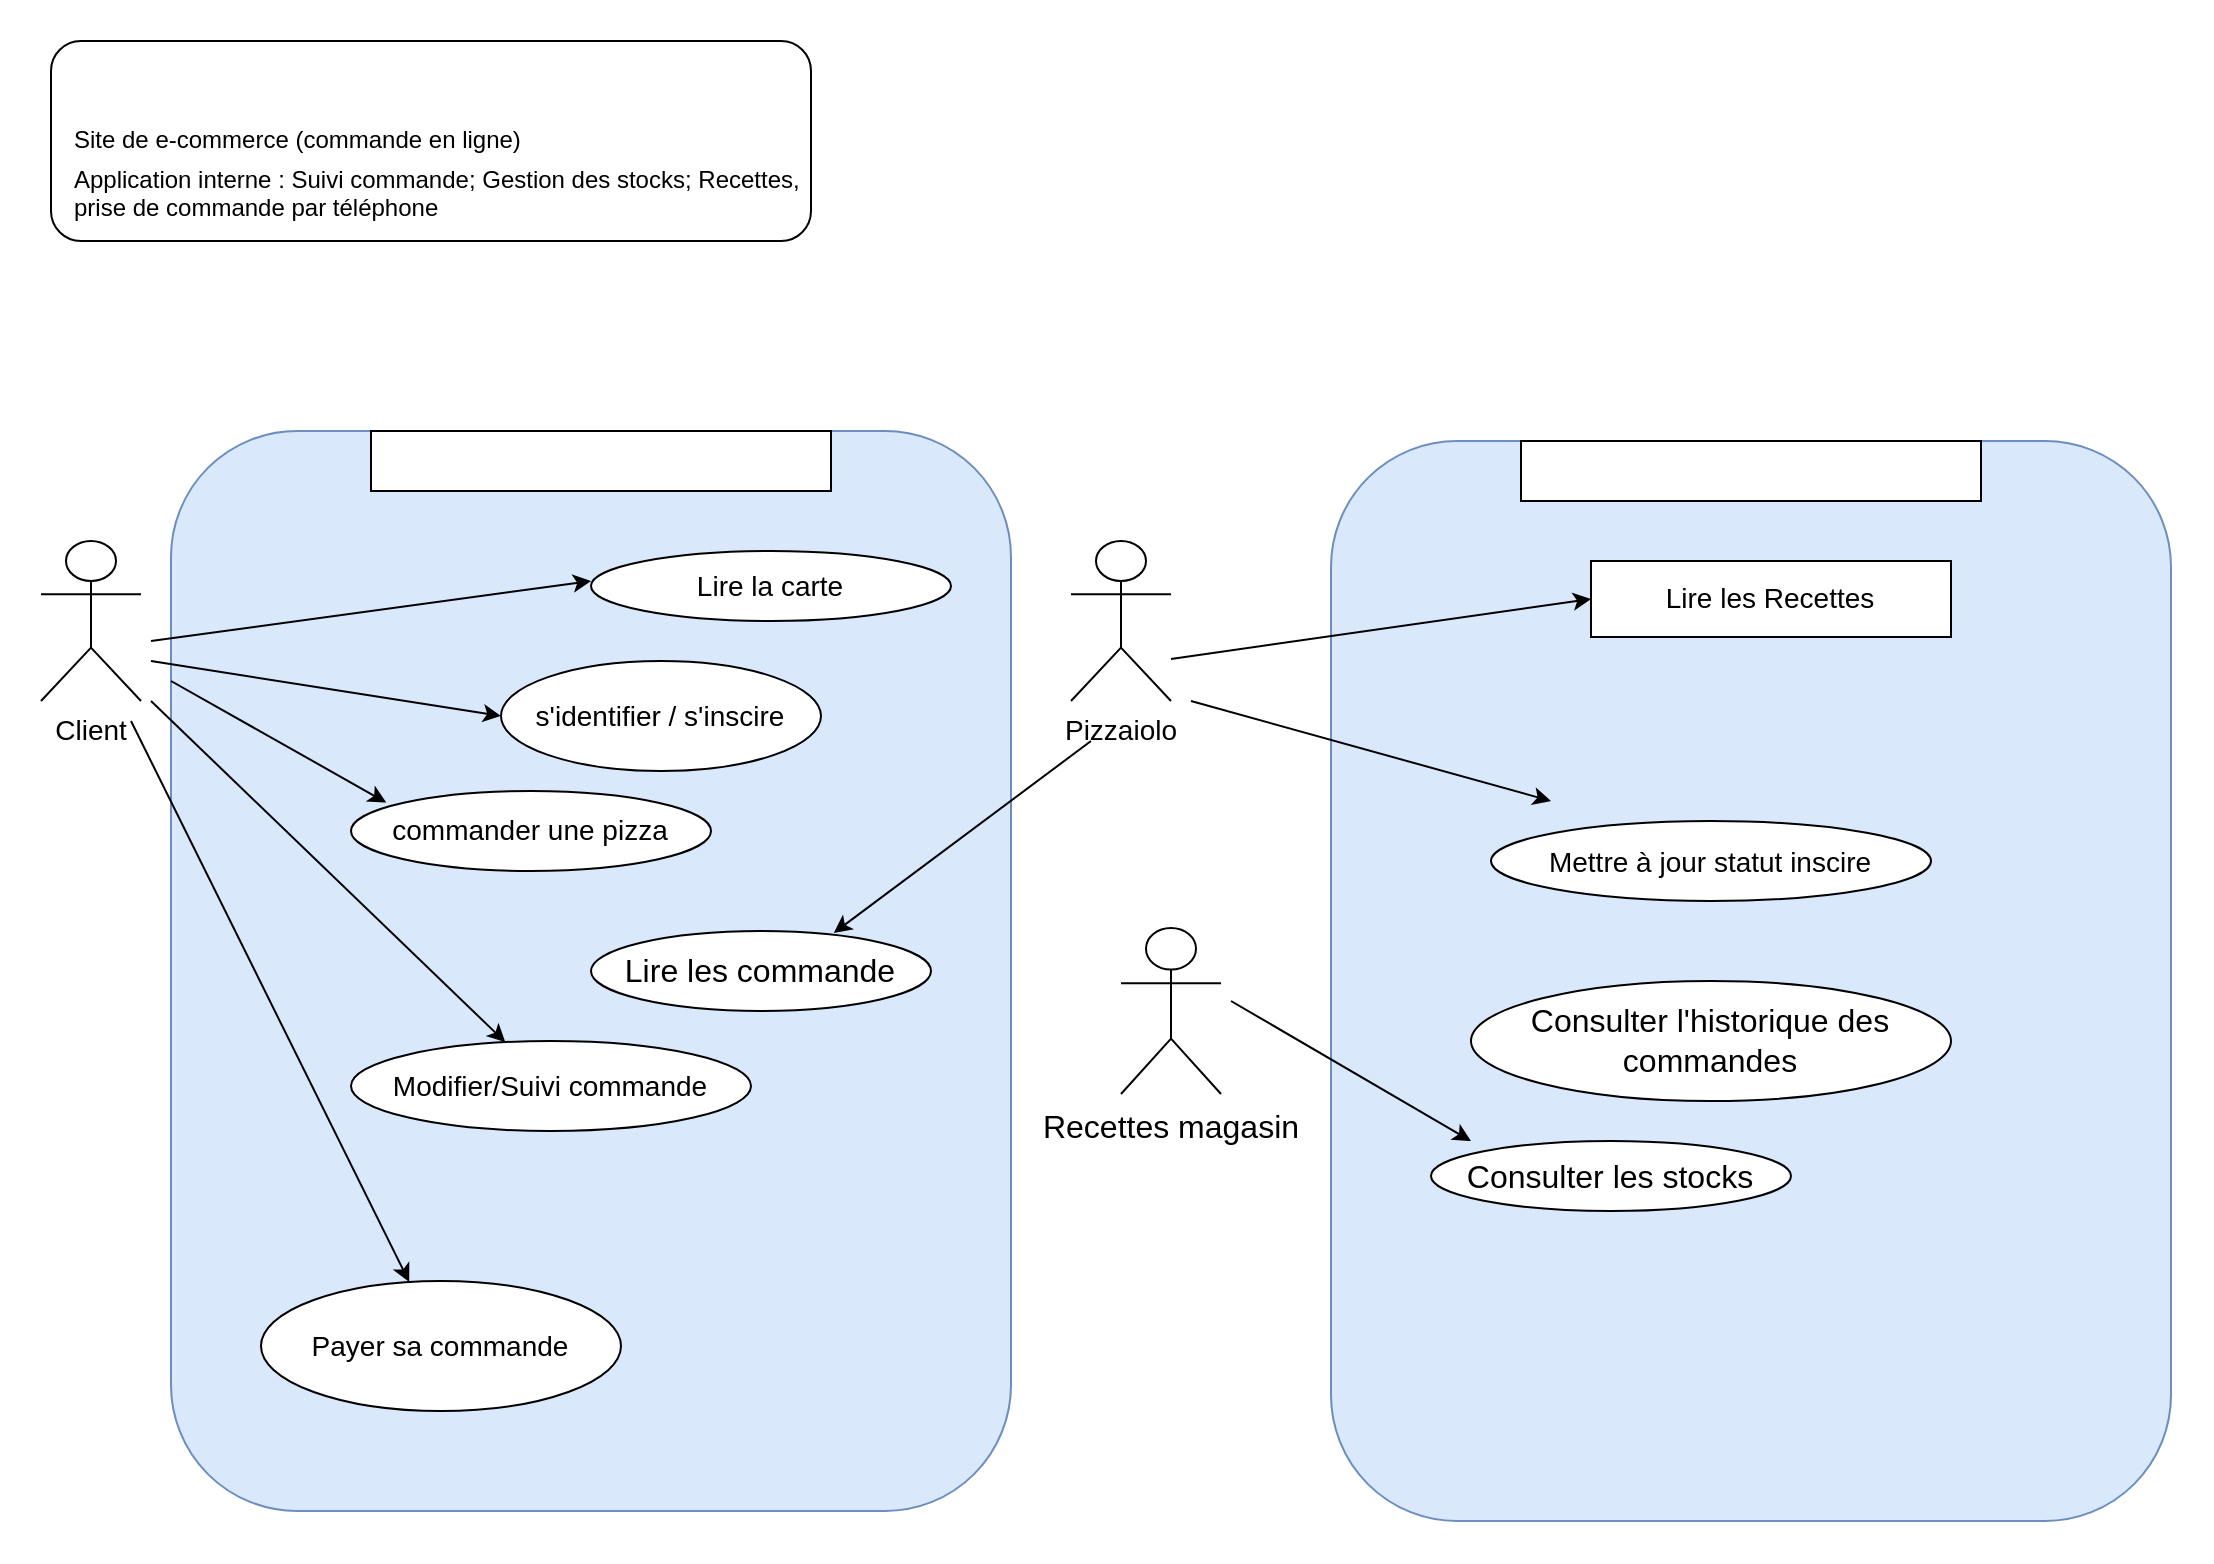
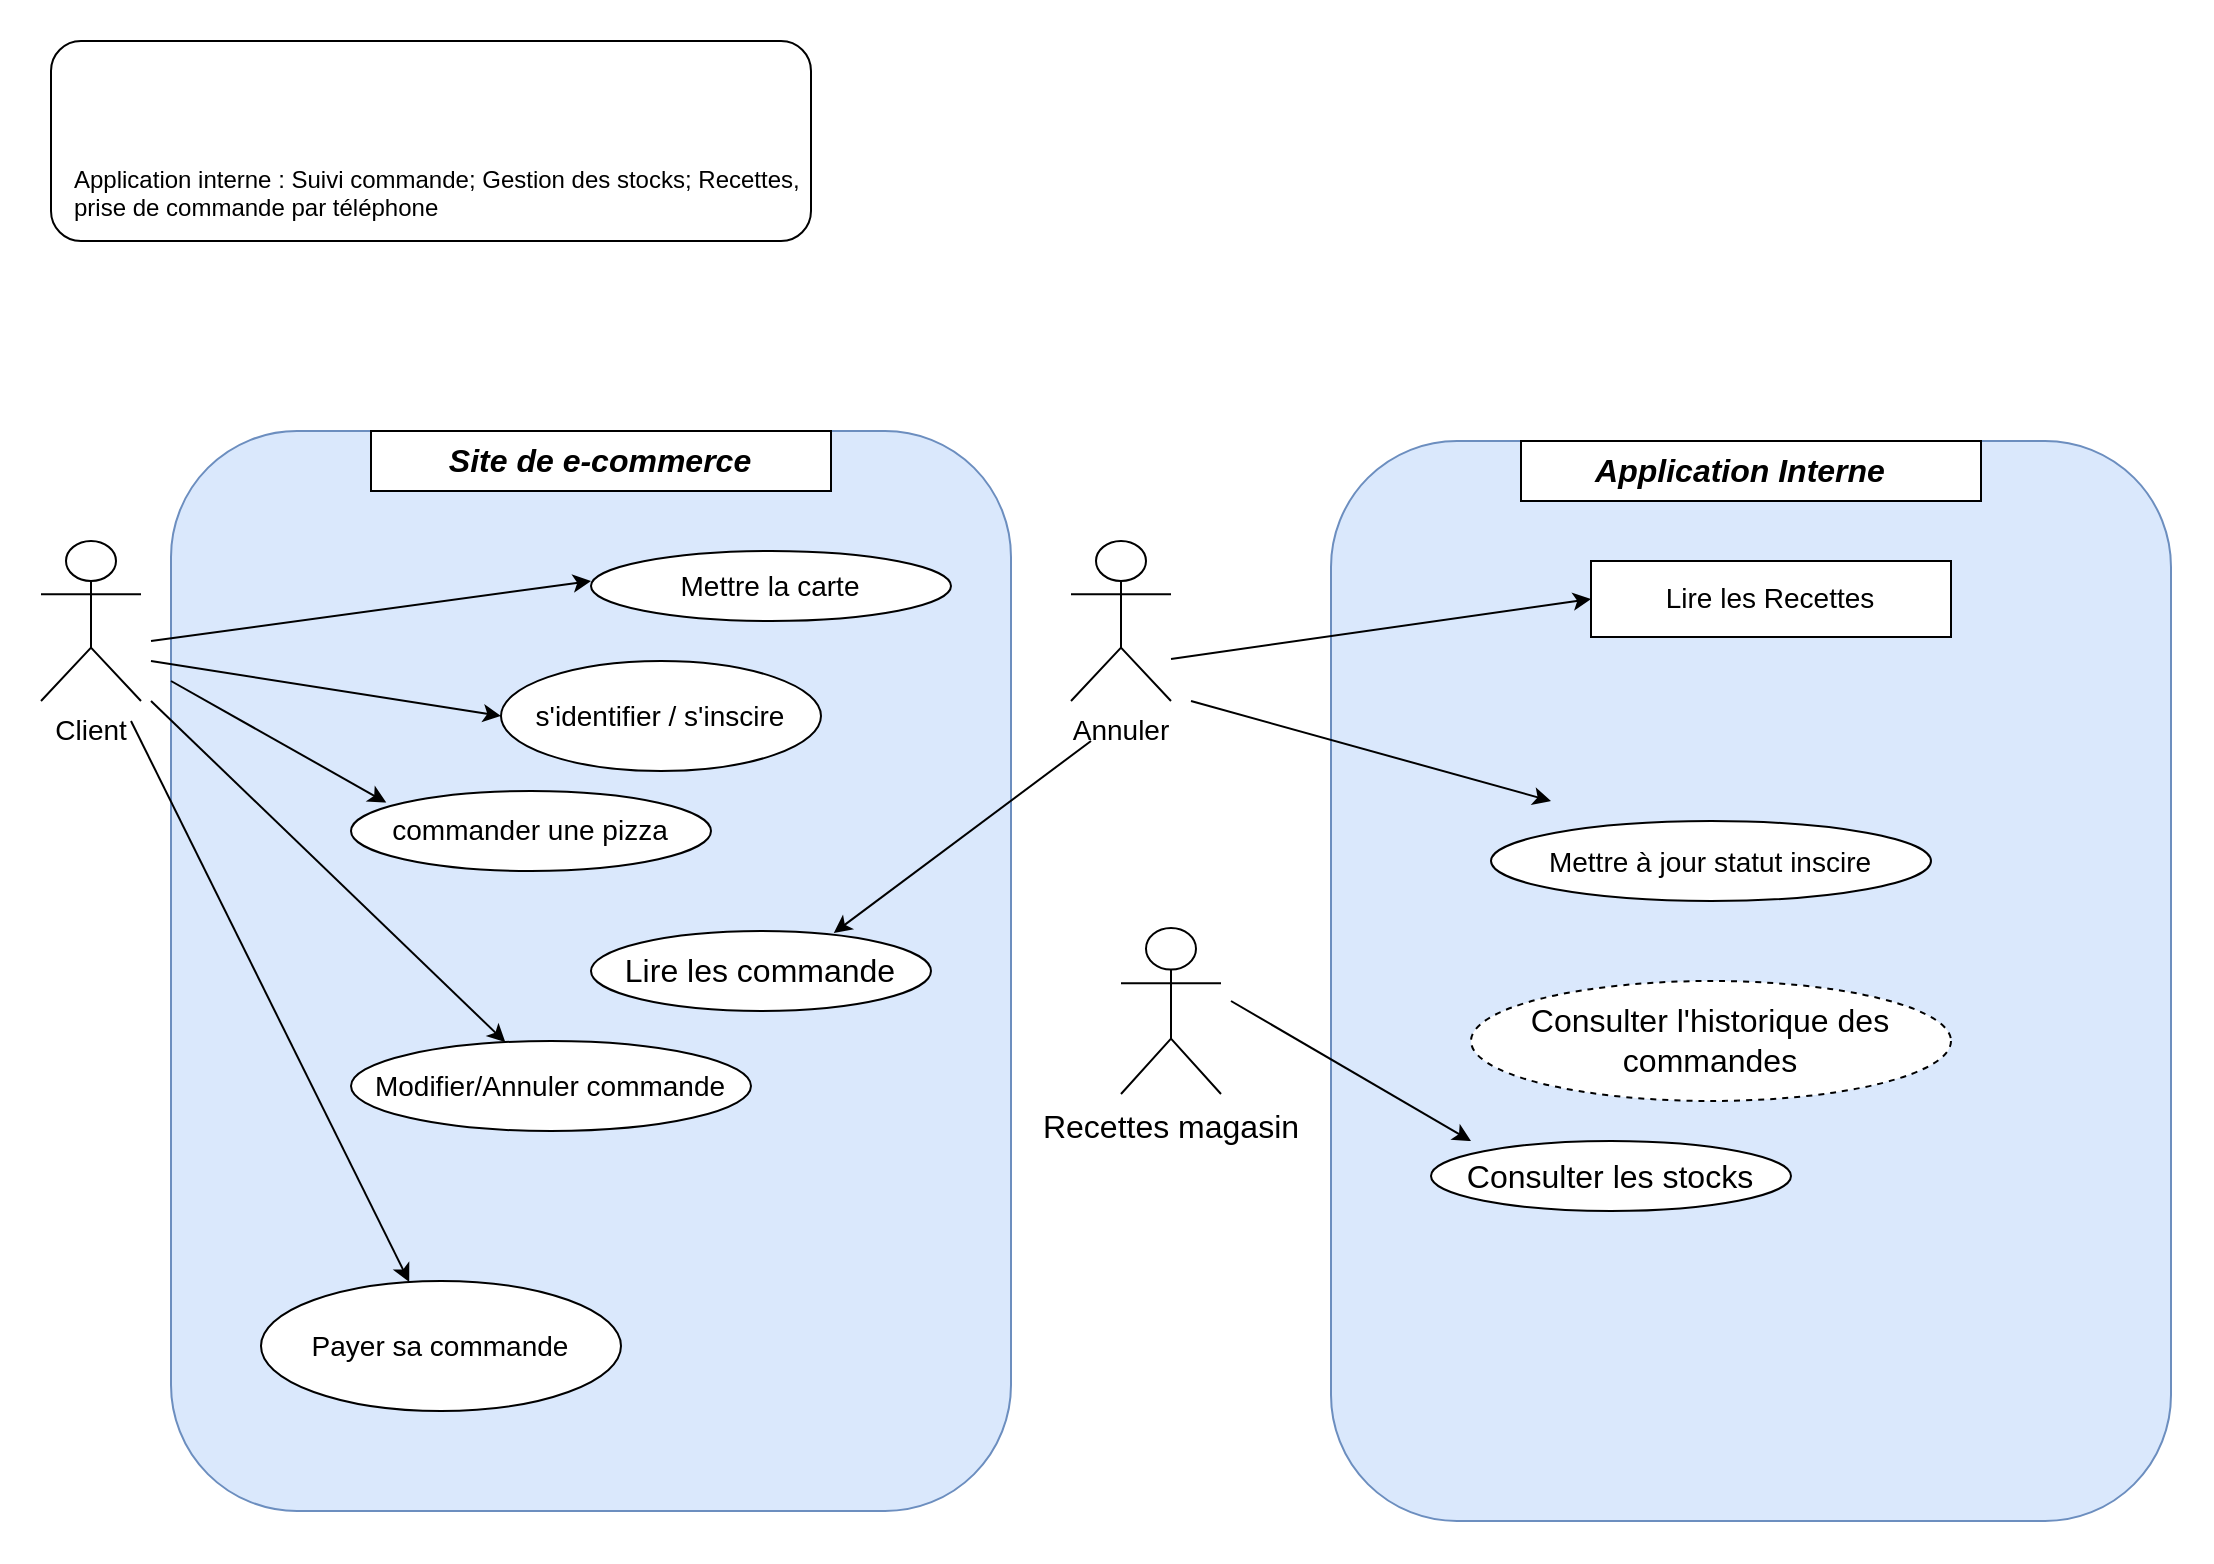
node "Site de e-commerce (commande en ligne)": removed
node "Site de e-commerce": added
node "Application Interne": added
node "Lire la carte": label "Lire la carte" -> "Mettre la carte"
node "Pizzaiolo": label "Pizzaiolo" -> "Annuler"
node "Consulter l'historique des commandes": style solid -> dashed
node "Modifier/Suivi commande": label "Modifier/Suivi commande" -> "Modifier/Annuler commande"
